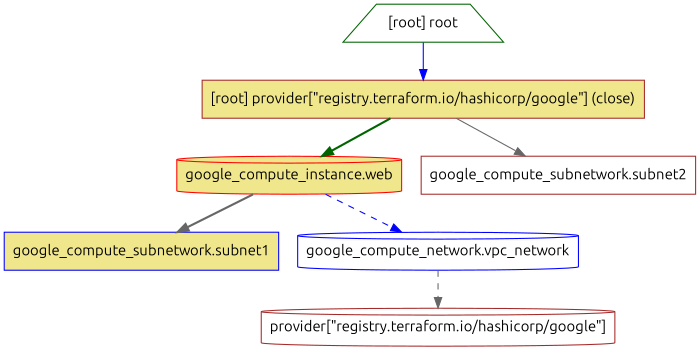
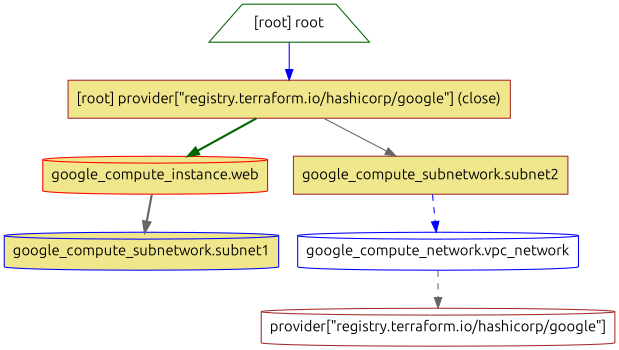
node "google_compute_subnetwork.subnet2": fillcolor white -> khaki
edge "google_compute_instance.web" -> "google_compute_network.vpc_network": now "google_compute_subnetwork.subnet2" -> "google_compute_network.vpc_network"
node "google_compute_subnetwork.subnet1": shape box -> cylinder
